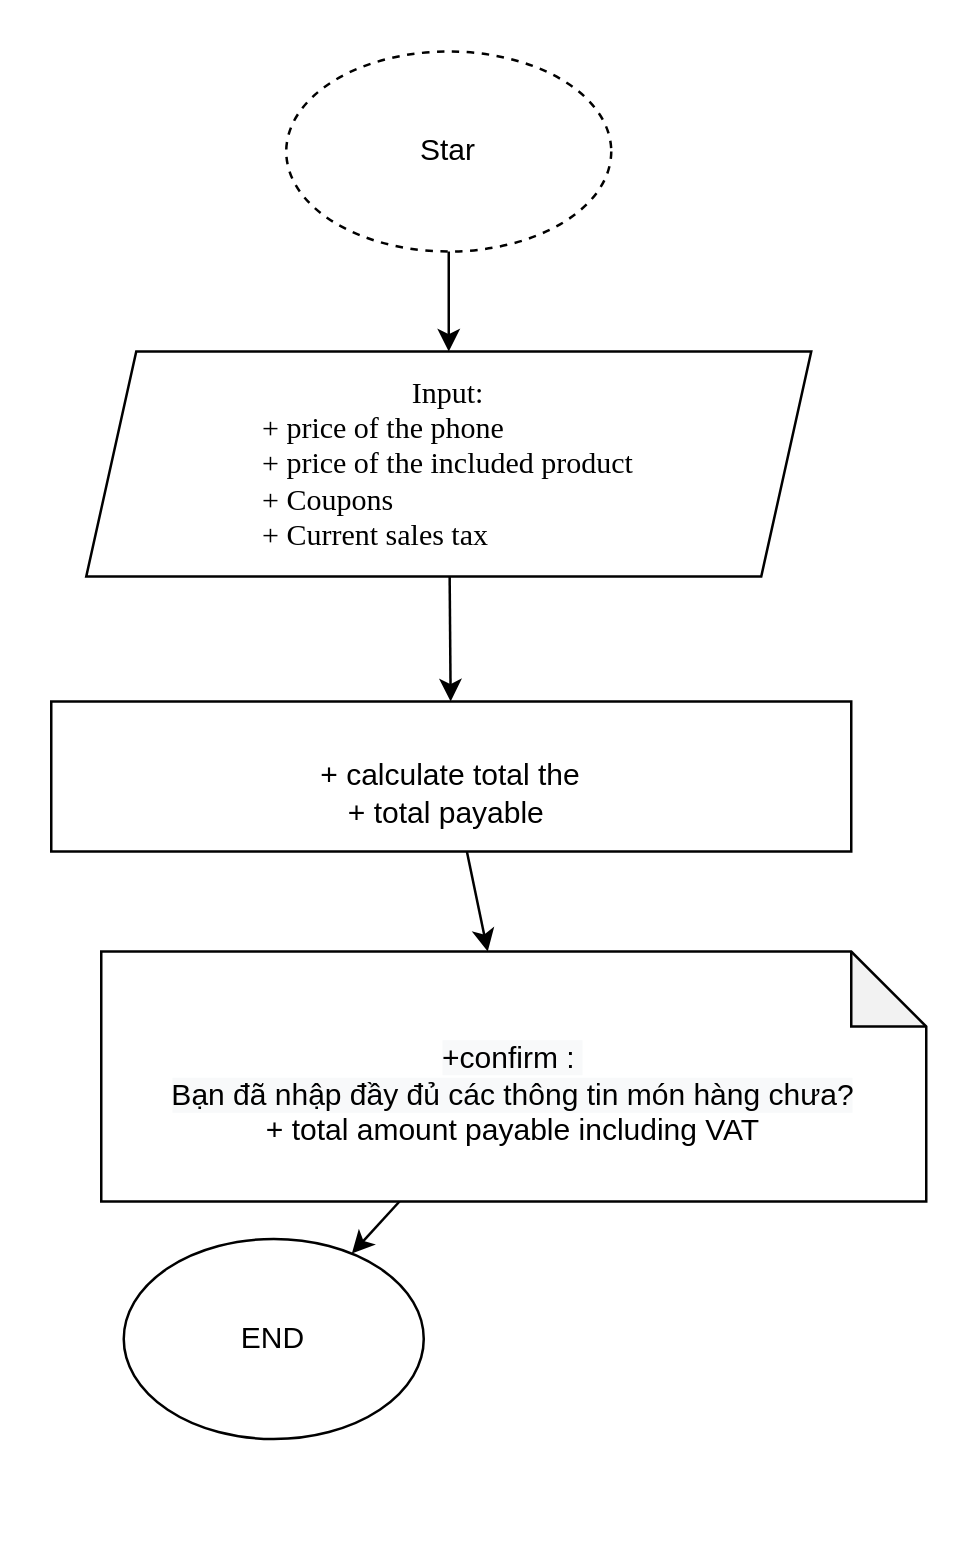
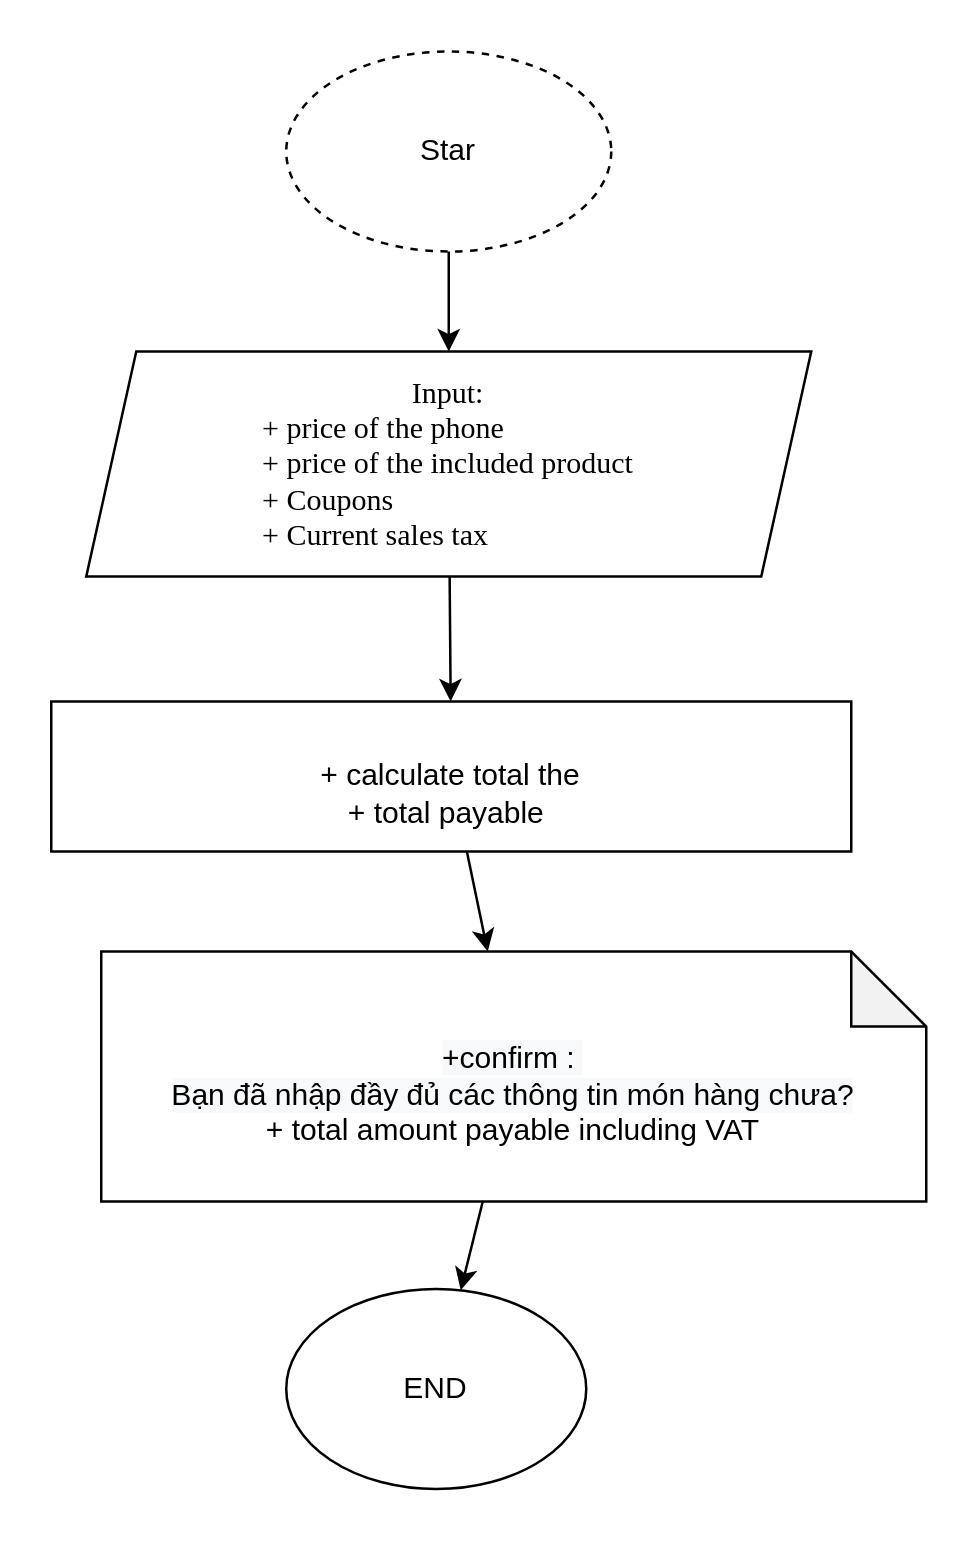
node "END": moved (274, 1339) -> (436, 1389)
